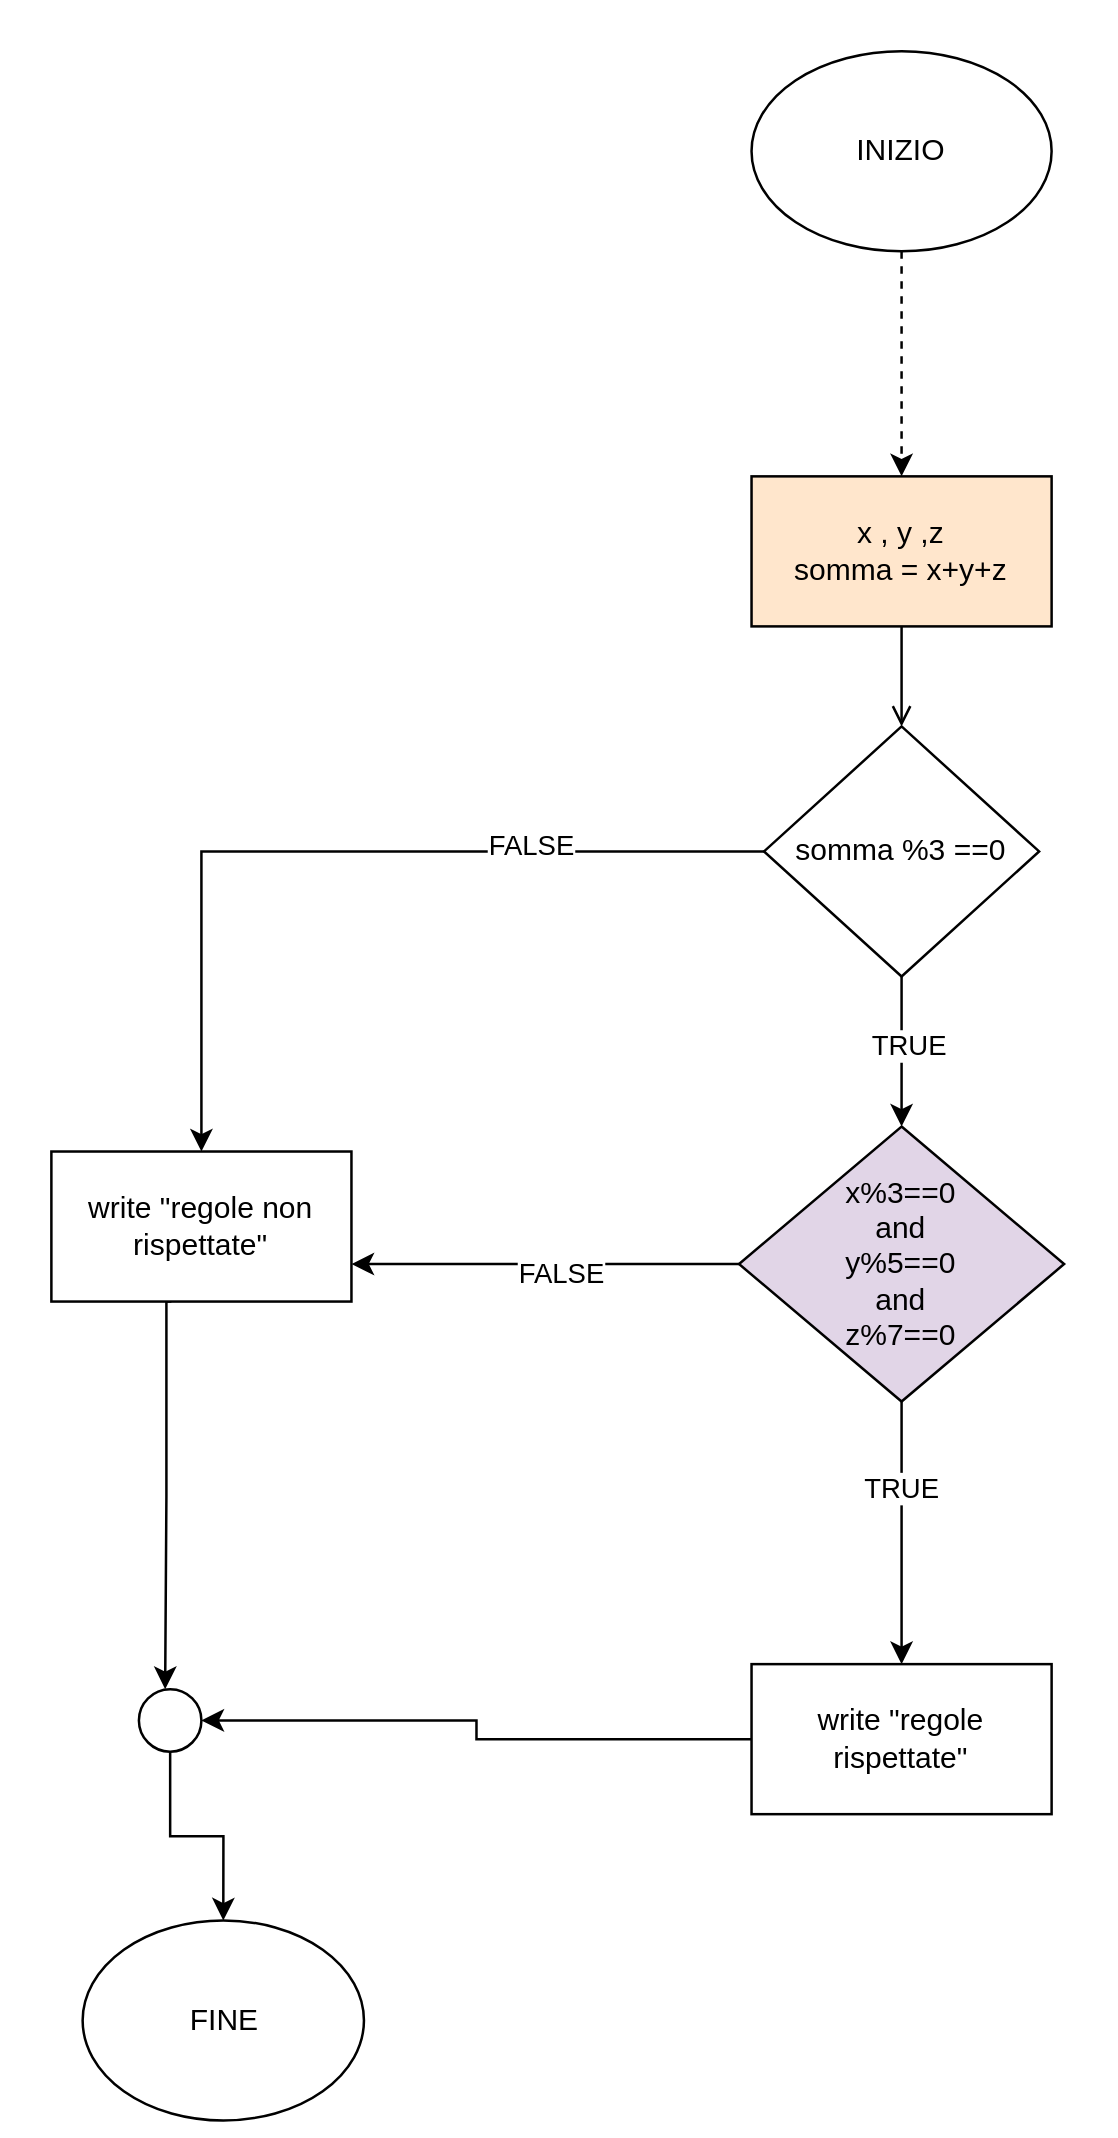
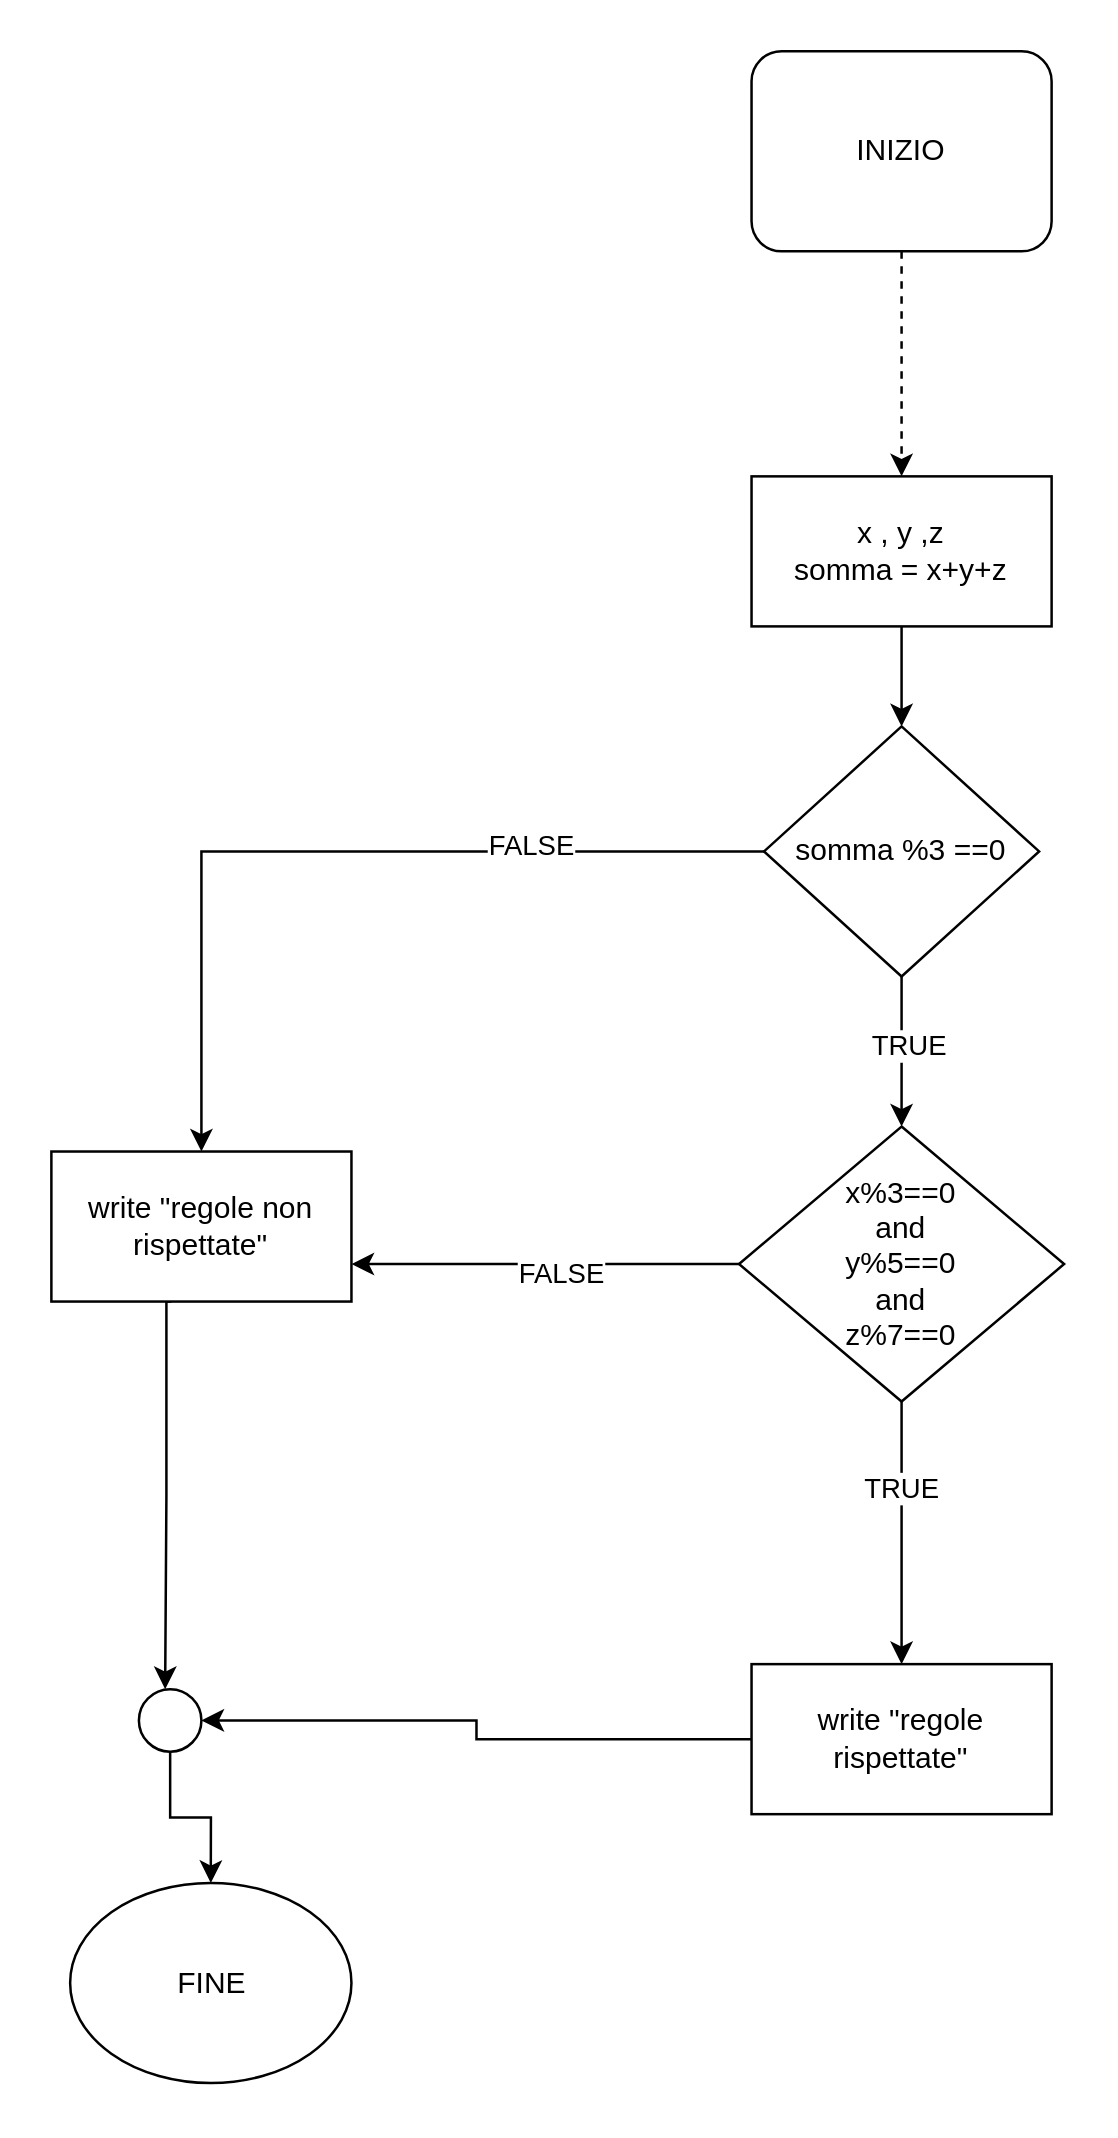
node "INIZIO": shape ellipse -> rounded rectangle
node "x , y ,z somma = x+y+z": fillcolor #ffe6cc -> #ffffff
edge "x , y ,z somma = x+y+z" -> "somma %3 ==0": arrowhead open -> classic
node "x%3==0 and y%5==0 and z%7==0": fillcolor #e1d5e7 -> #ffffff
node "FINE": moved (223, 2020) -> (211, 1983)
